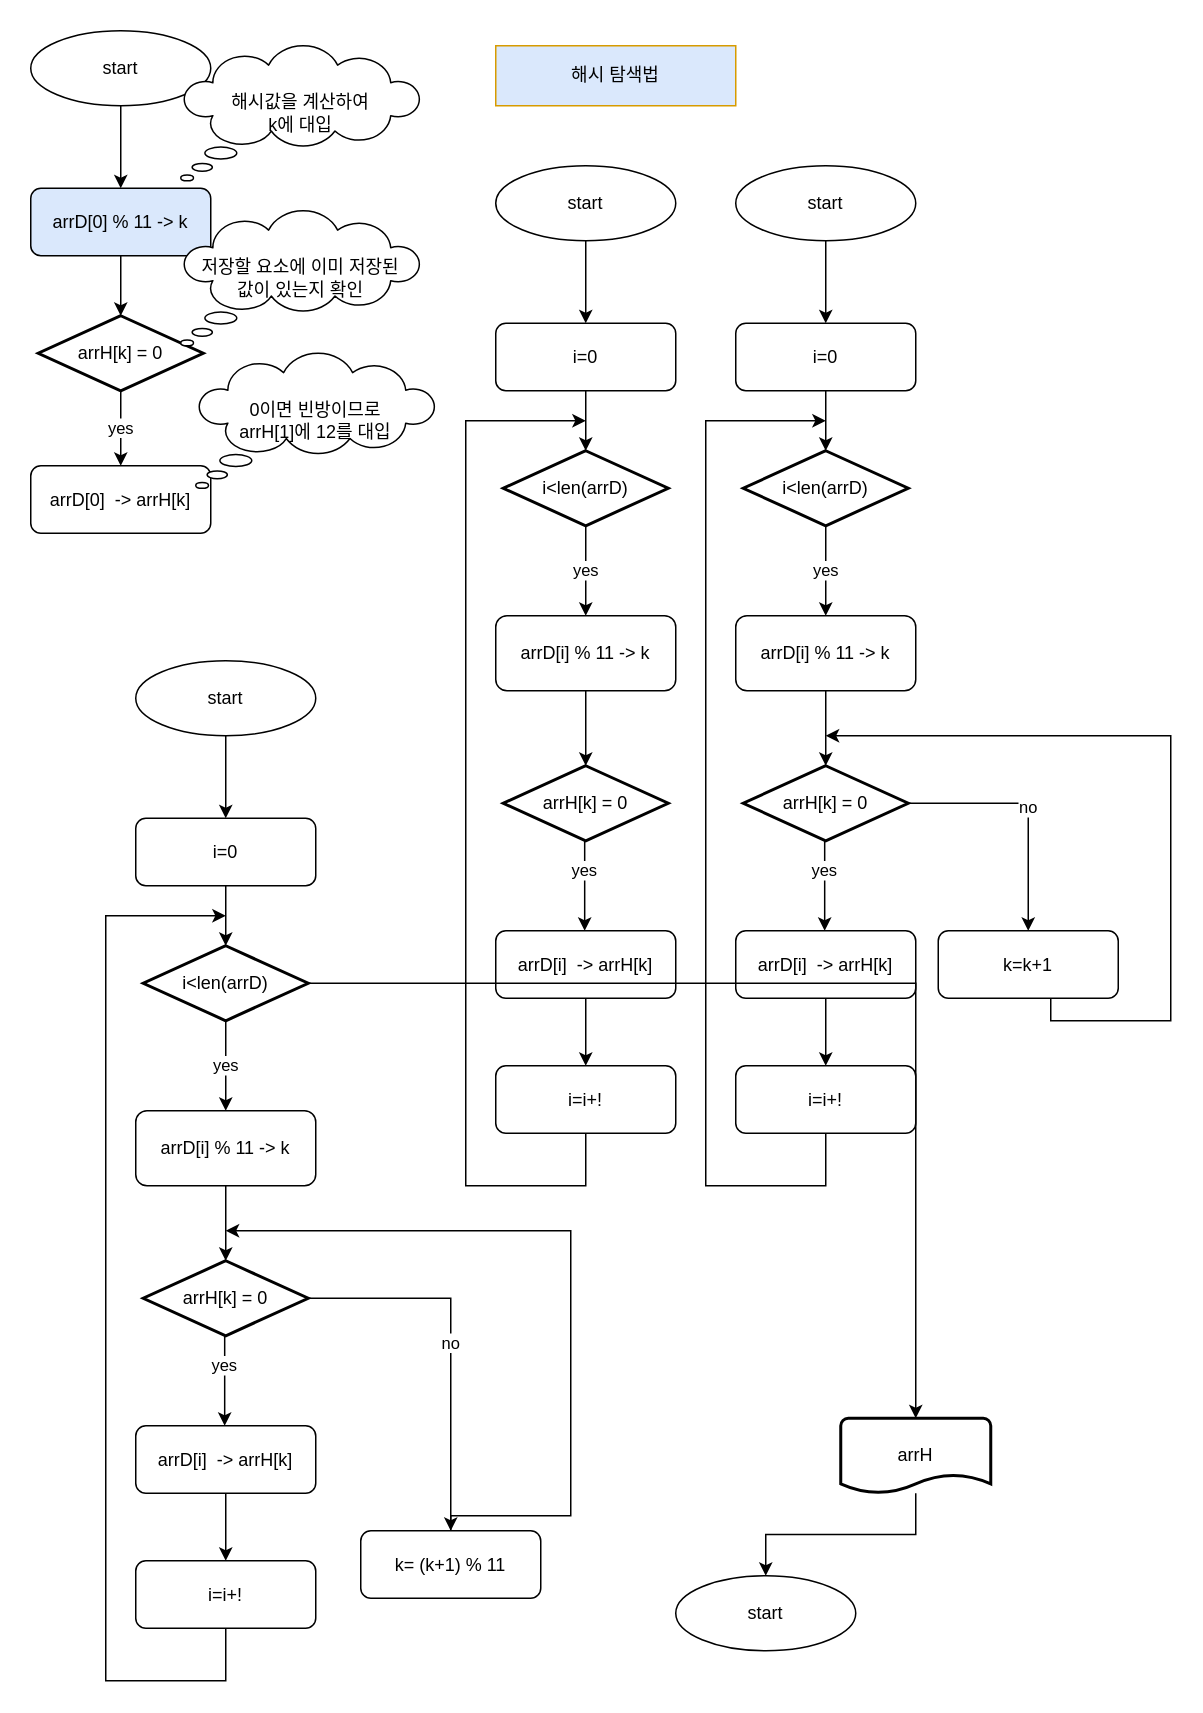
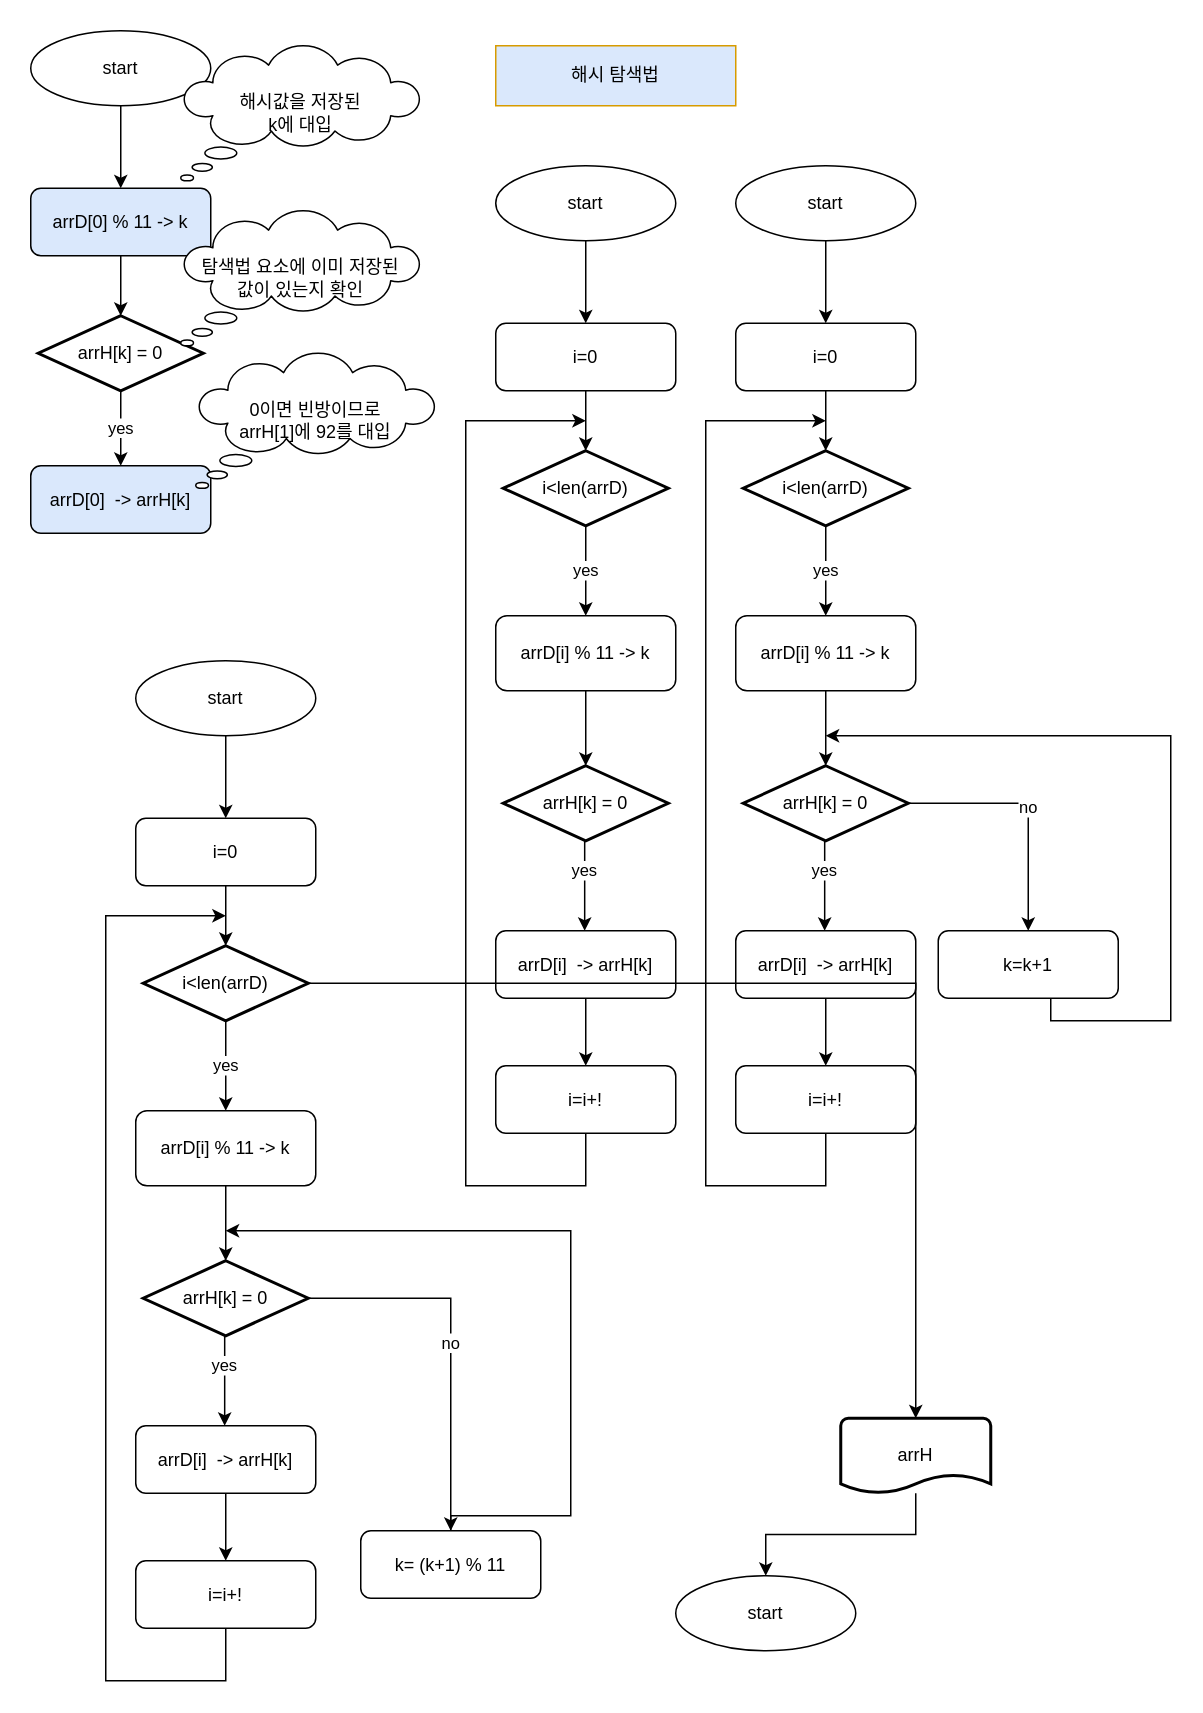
node "해시값을 계산하여 k에 대입": label "해시값을 계산하여 k에 대입" -> "해시값을 저장된 k에 대입"
node "저장할 요소에 이미 저장된 값이 있는지 확인": label "저장할 요소에 이미 저장된 값이 있는지 확인" -> "탐색법 요소에 이미 저장된 값이 있는지 확인"
node "0이면 빈방이므로 arrH[1]에 12를 대입": label "0이면 빈방이므로 arrH[1]에 12를 대입" -> "0이면 빈방이므로 arrH[1]에 92를 대입"
node "arrD[0] -> arrH[k]": fillcolor #ffffff -> #dae8fc
